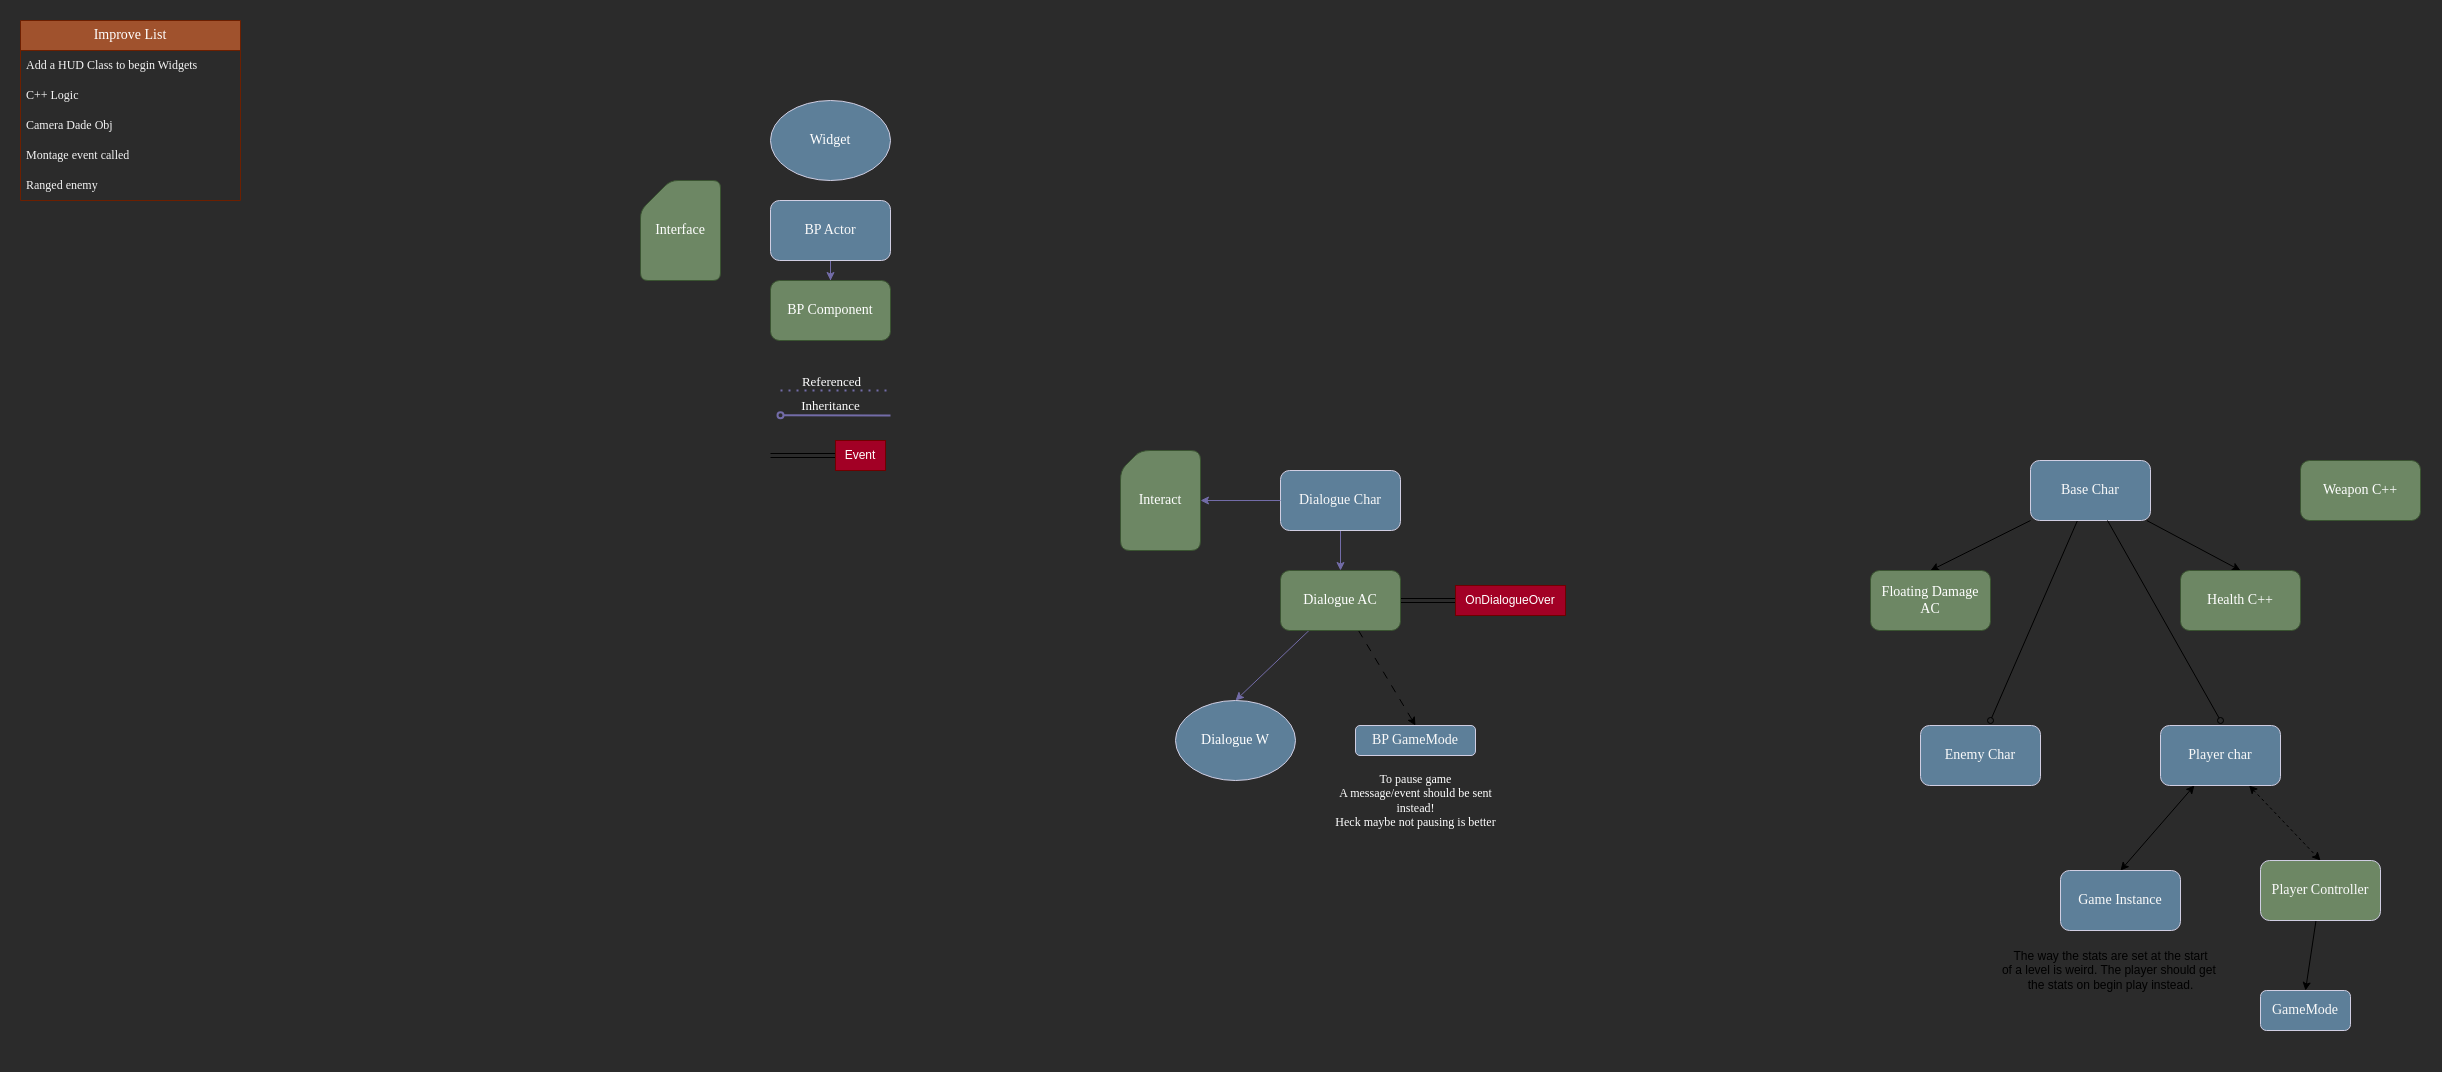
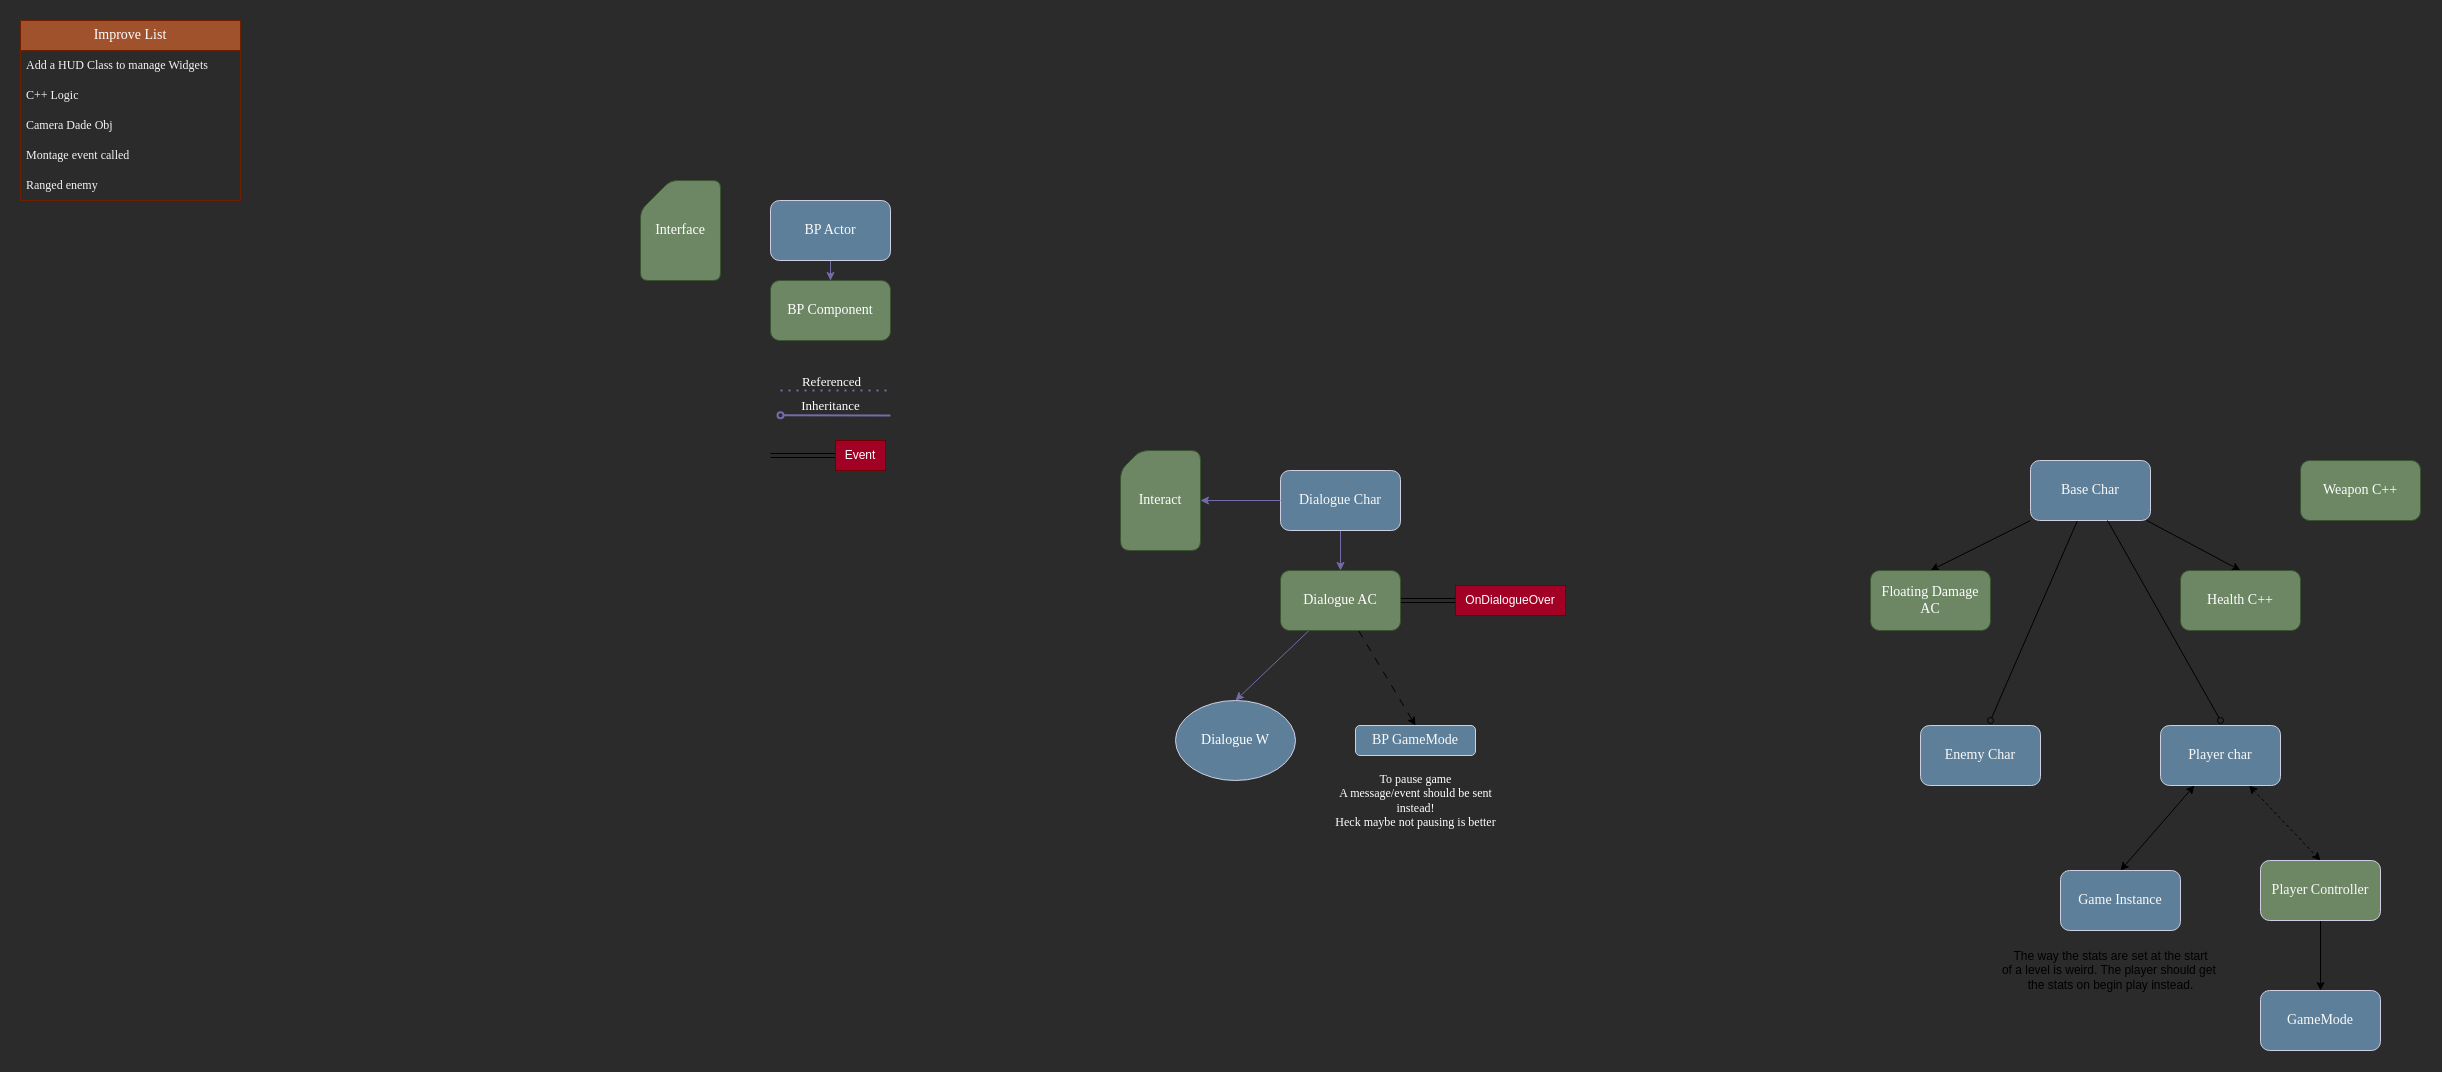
node "Add a HUD Class to begin Widgets": label "Add a HUD Class to begin Widgets" -> "Add a HUD Class to manage Widgets"
node "Widget": removed
node "GameMode": size 90x40 -> 120x60
